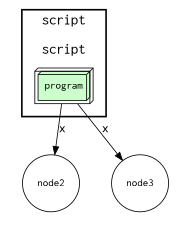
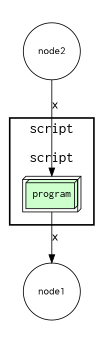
edge "program" -> "node2": reversed
node "node3": label "node3" -> "node1"
